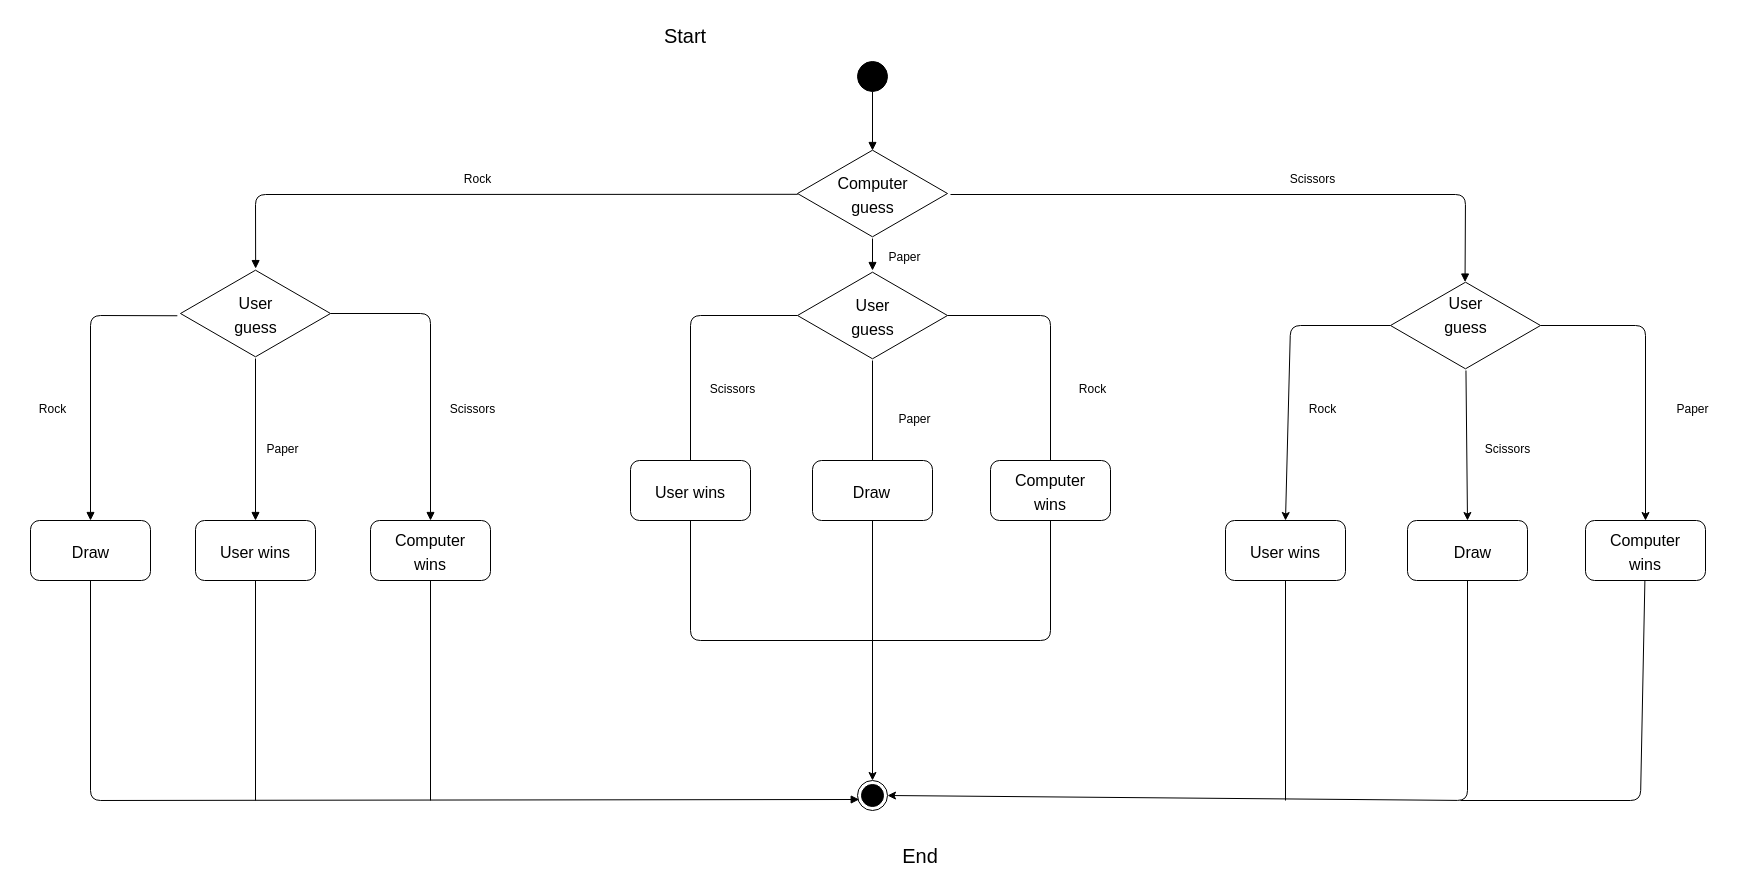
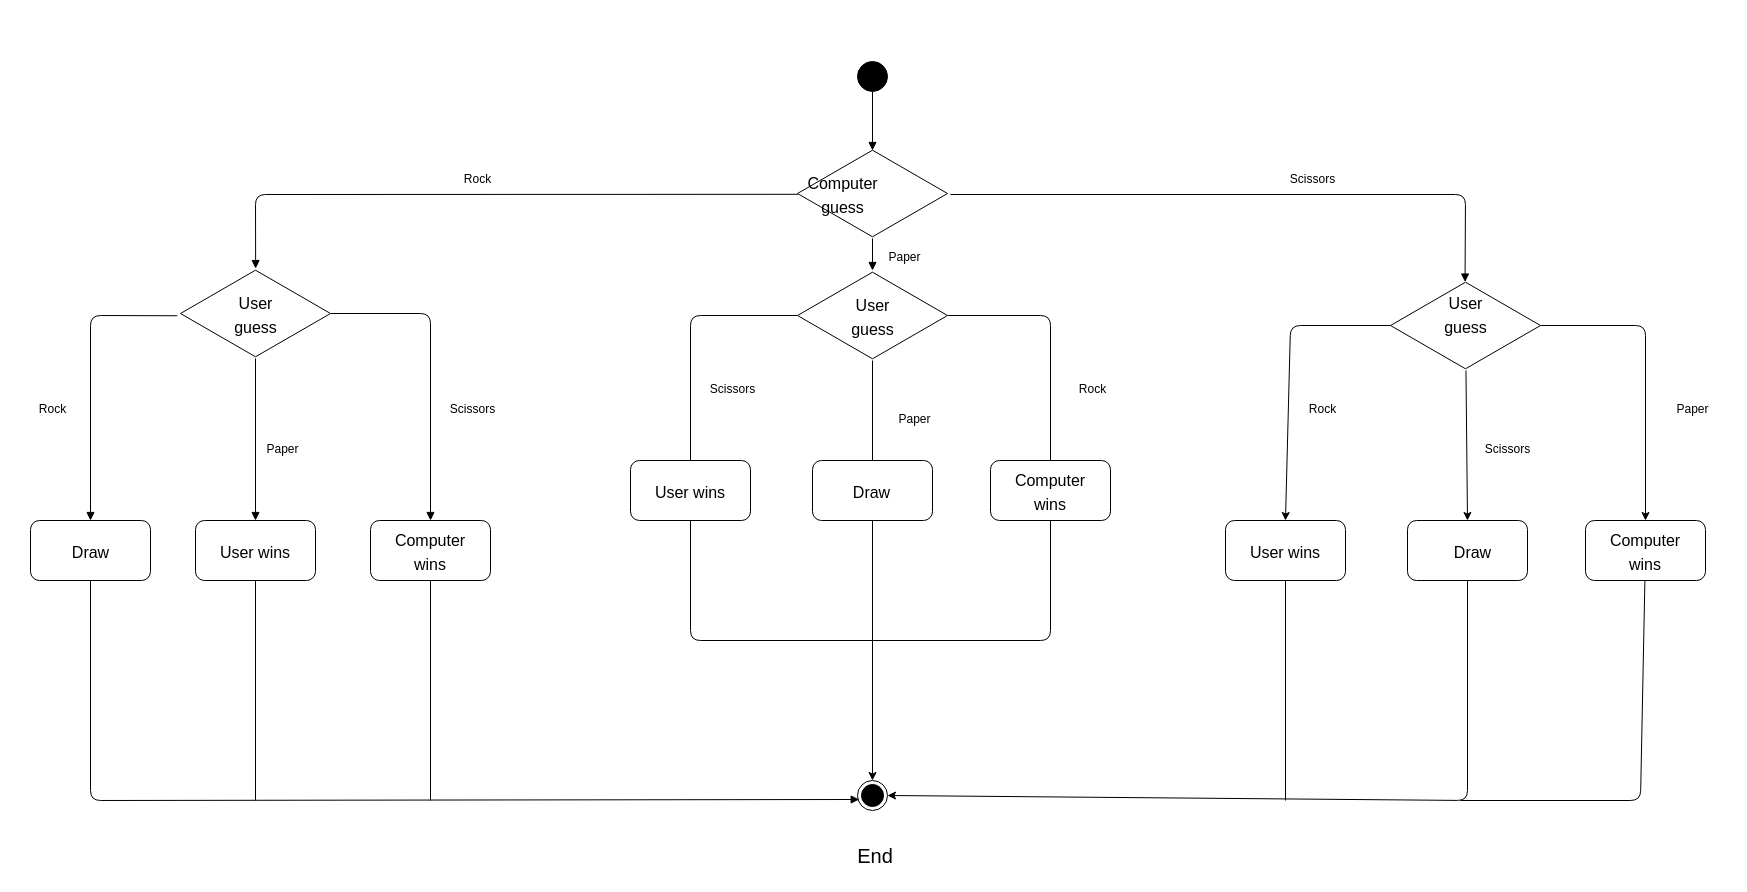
node "Start": removed
node "Computer guess": moved (873, 194) -> (843, 194)
node "End": moved (920, 856) -> (875, 856)
